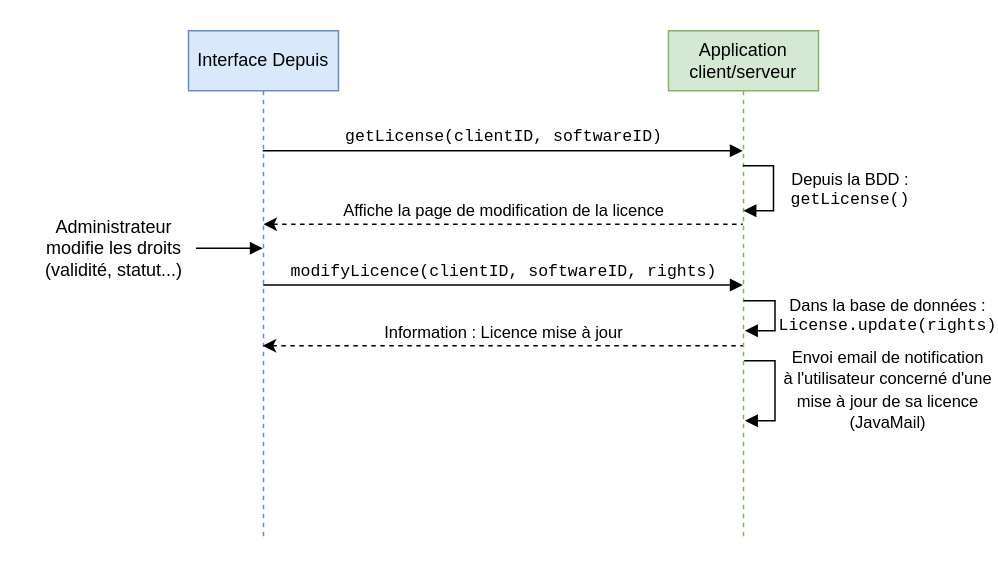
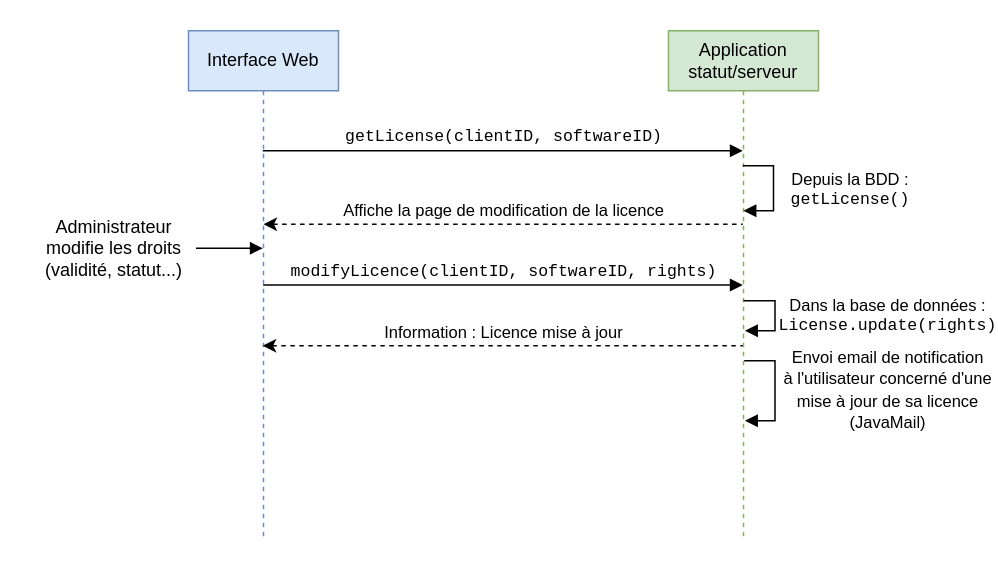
node "Interface Depuis": label "Interface Depuis" -> "Interface Web"
node "Application client/serveur": label "Application client/serveur" -> "Application statut/serveur"
